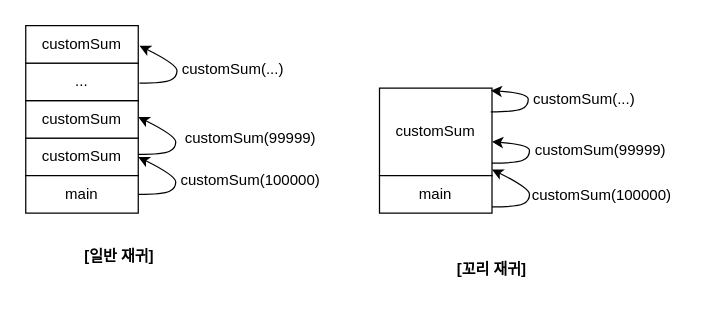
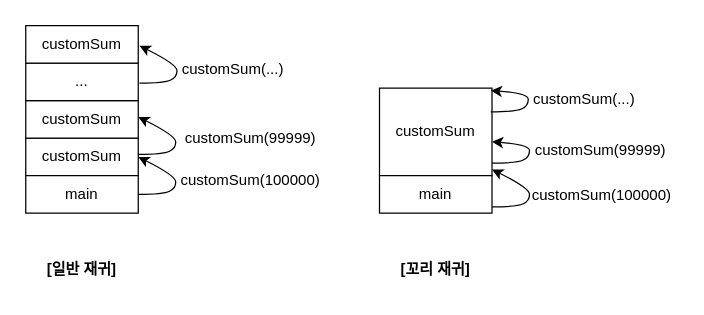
node "[일반 재귀]": moved (119, 257) -> (82, 269)
node "[꼬리 재귀]": moved (492, 269) -> (436, 269)
